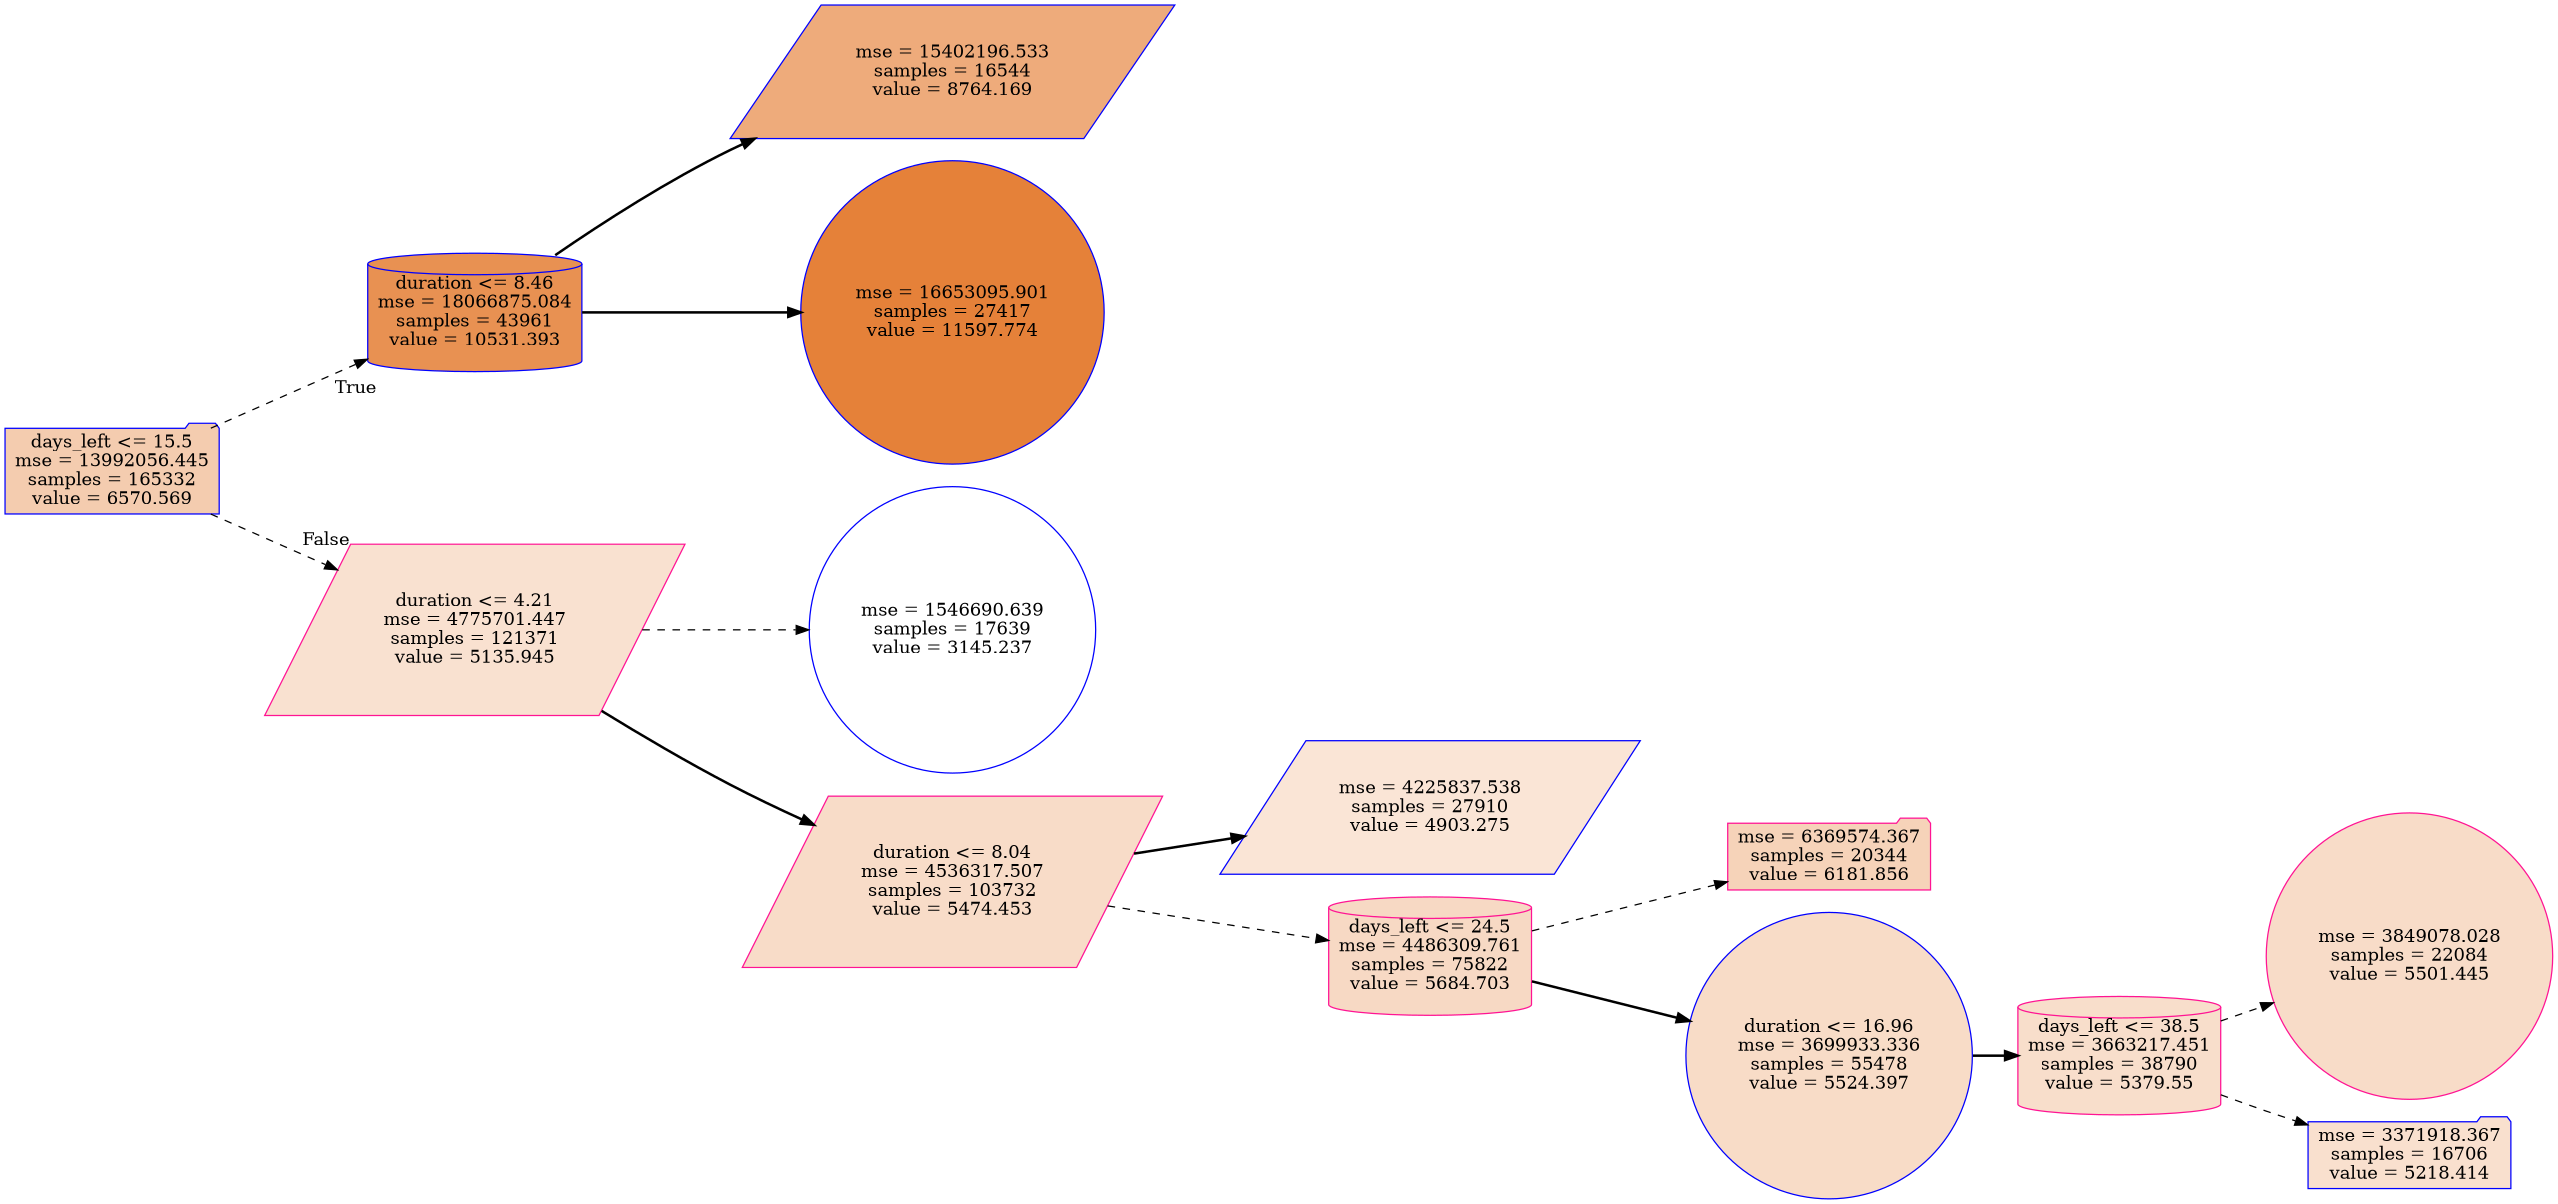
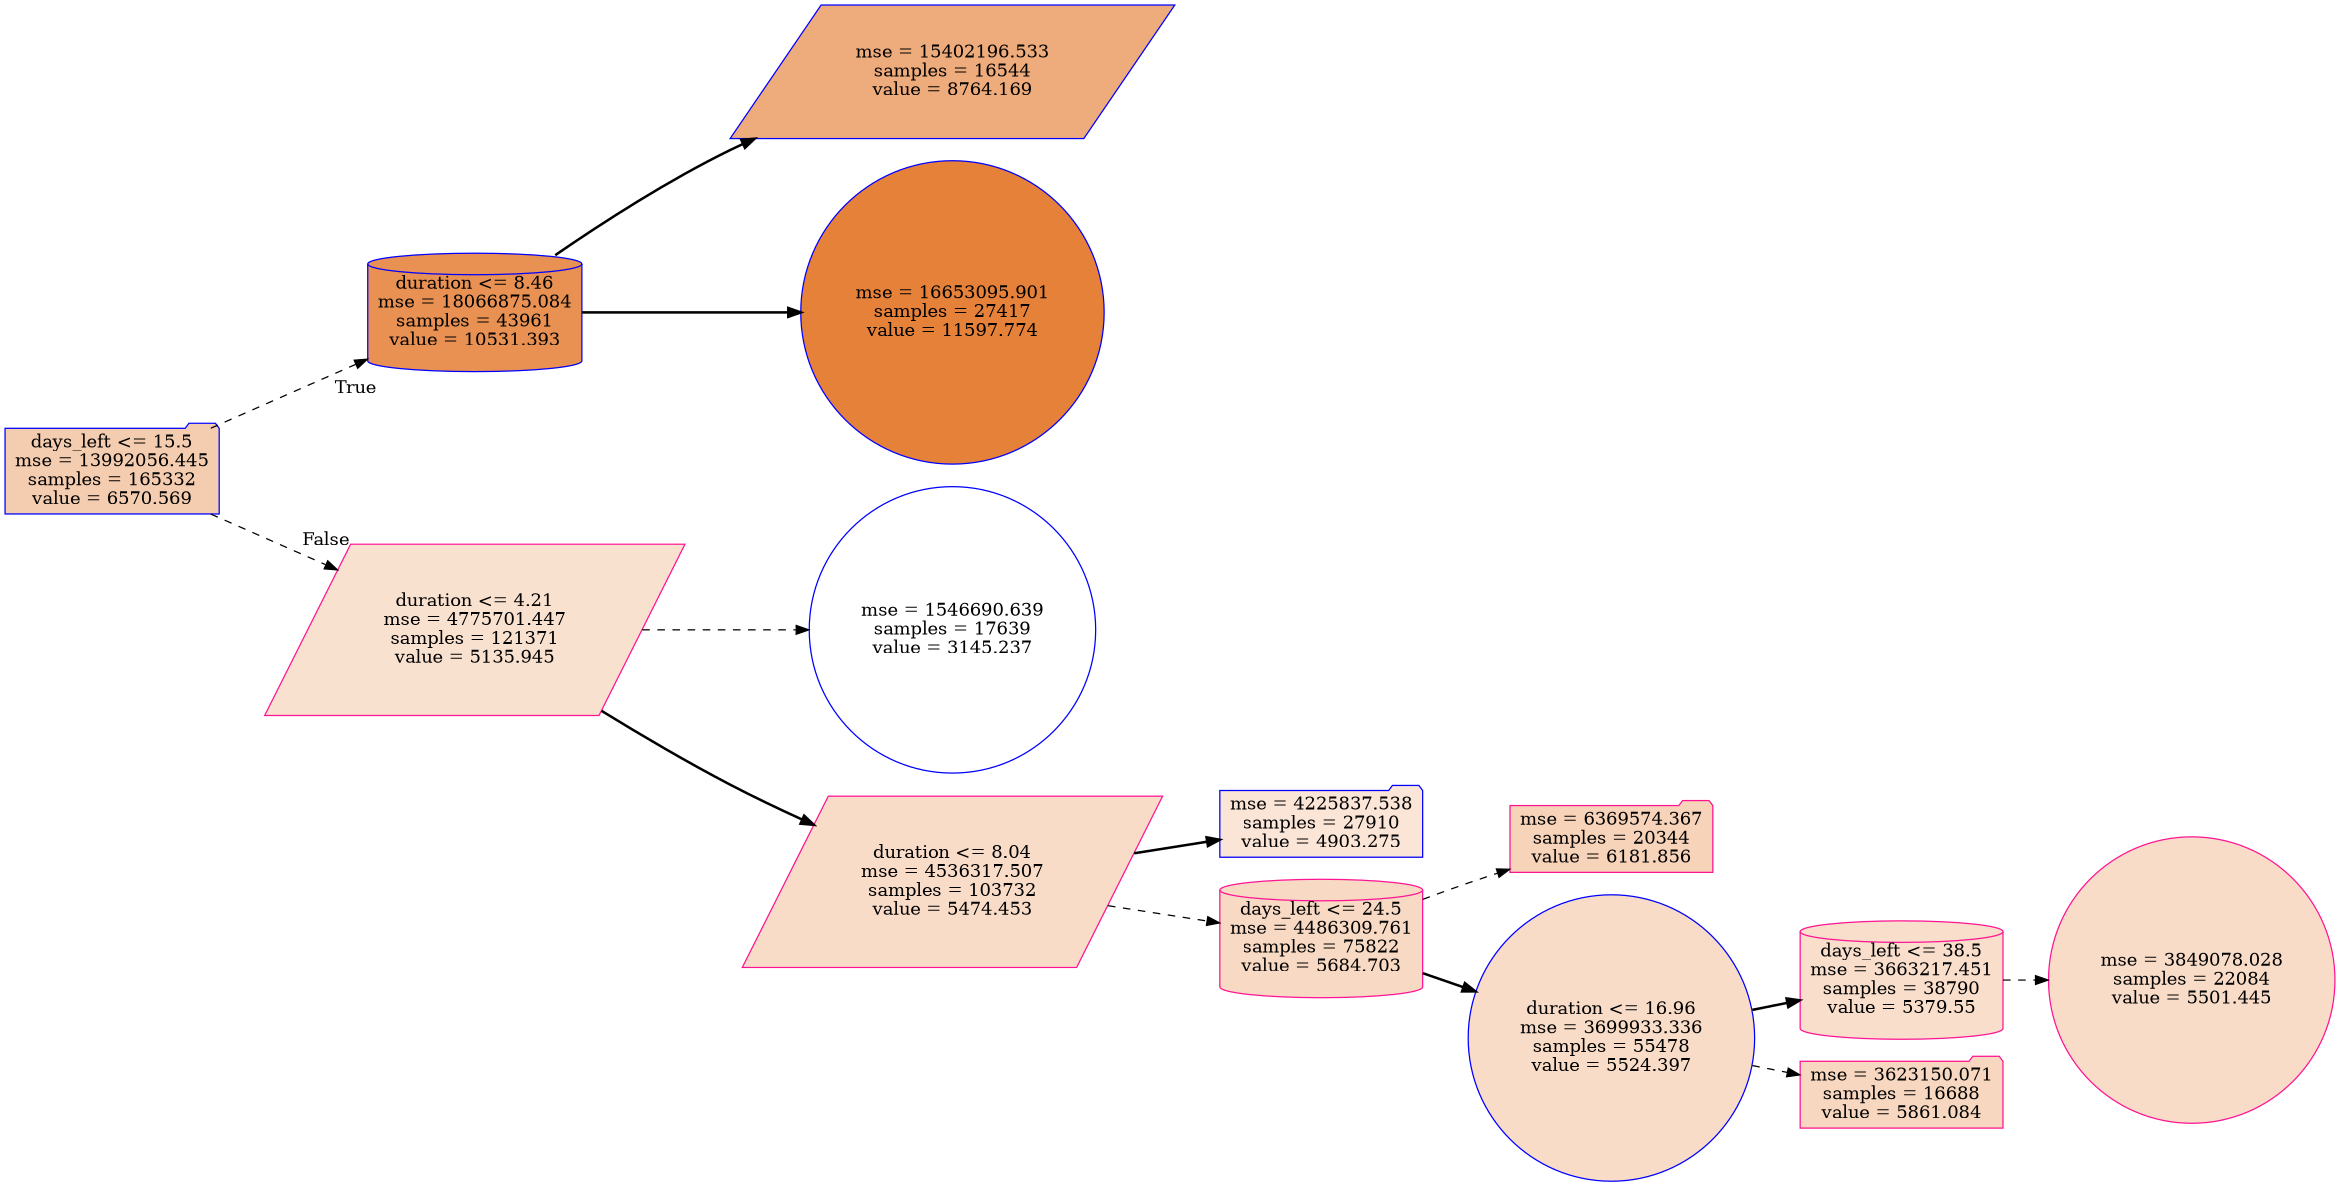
node "mse = 4225837.538 samples = 27910 value = 4903.275": shape parallelogram -> folder
node "mse = 3623150.071 samples = 16688 value = 5861.084": added
node "mse = 3371918.367 samples = 16706 value = 5218.414": removed
